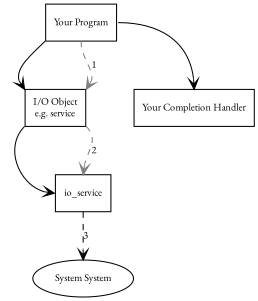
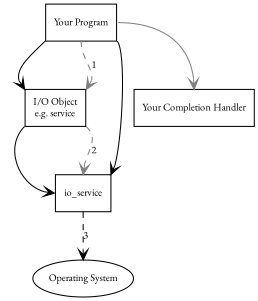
edge "Your Program" -> "Your Completion Handler": color black -> #808080
edge "Your Program" -> "io_service": added
node "System System": label "System System" -> "Operating System"
